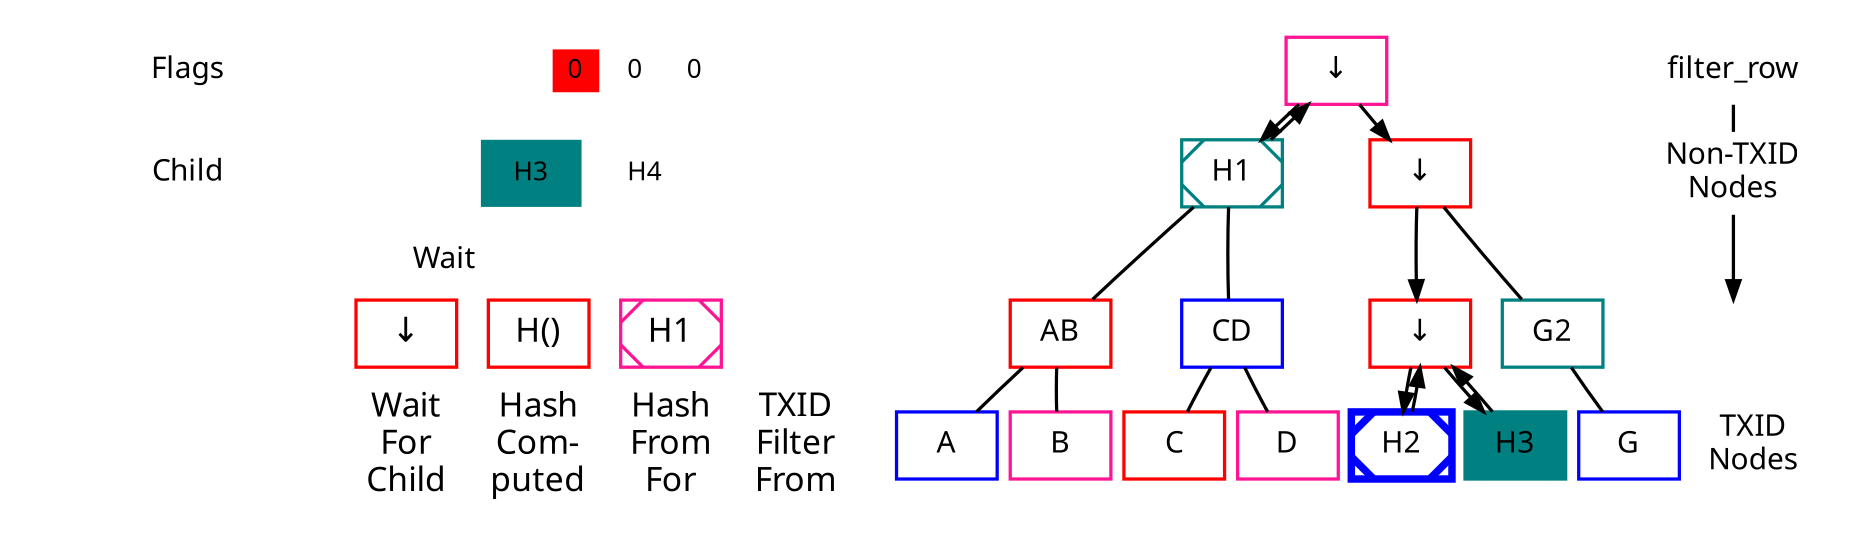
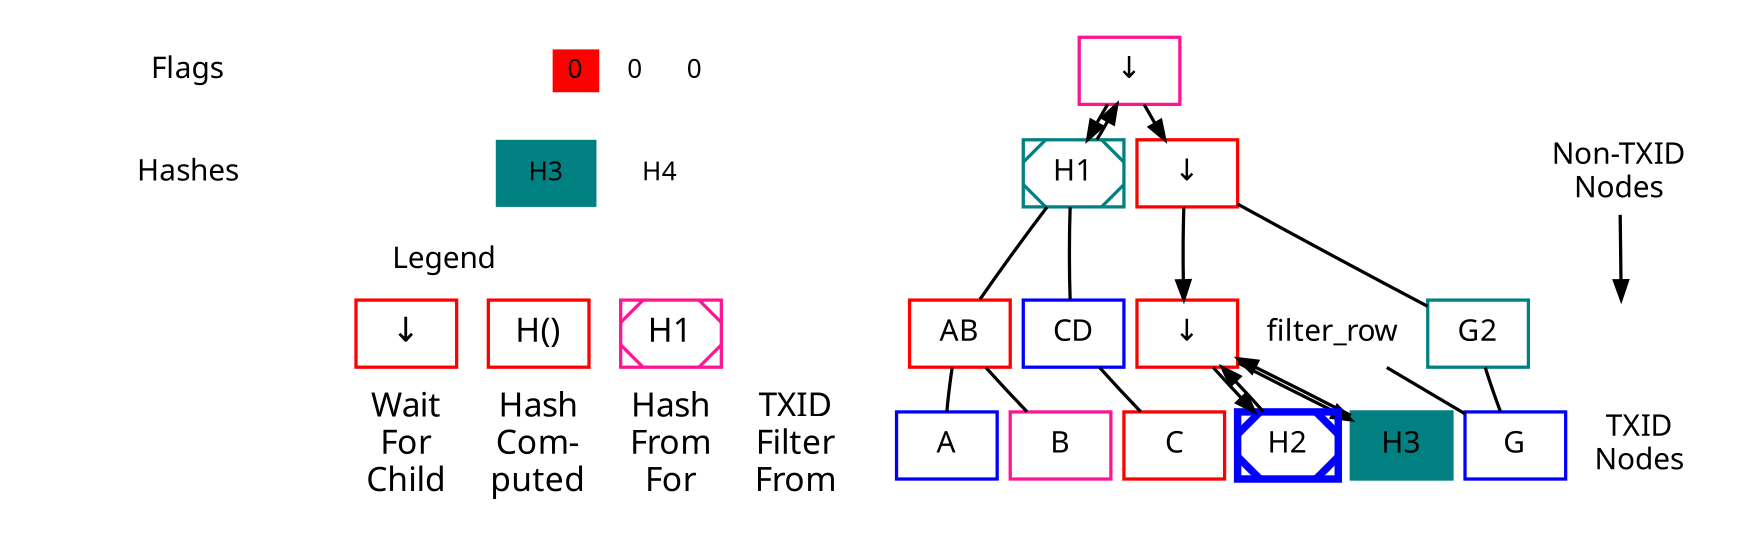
edge "filter_row" -- "Non-TXID Nodes": now "filter_row" -- "G"
node "Child": label "Child" -> "Hashes"
cluster "Wait": label "Wait" -> "Legend"
node "D": removed
